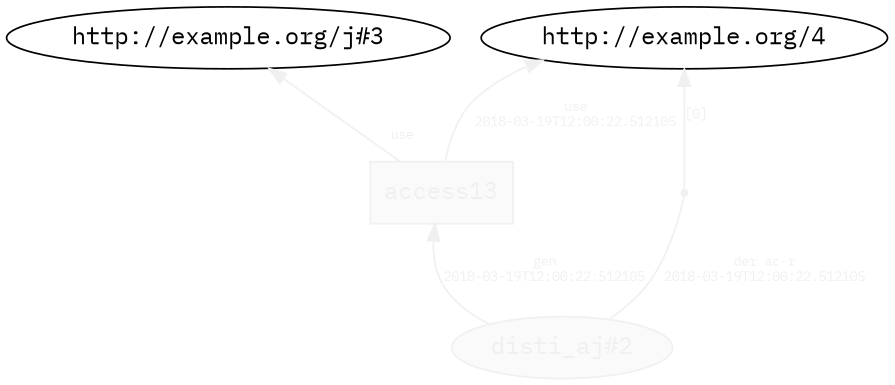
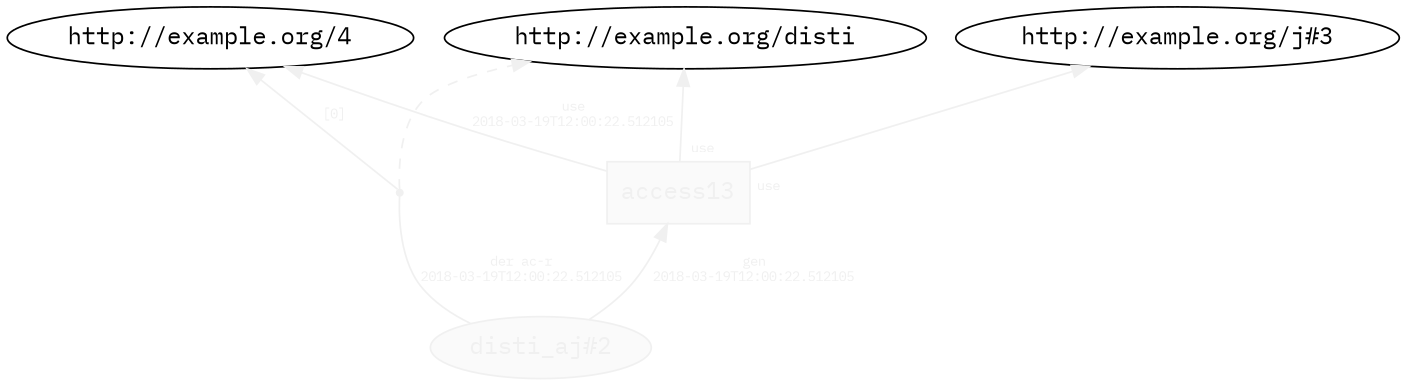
node "http://example.org/disti": added
